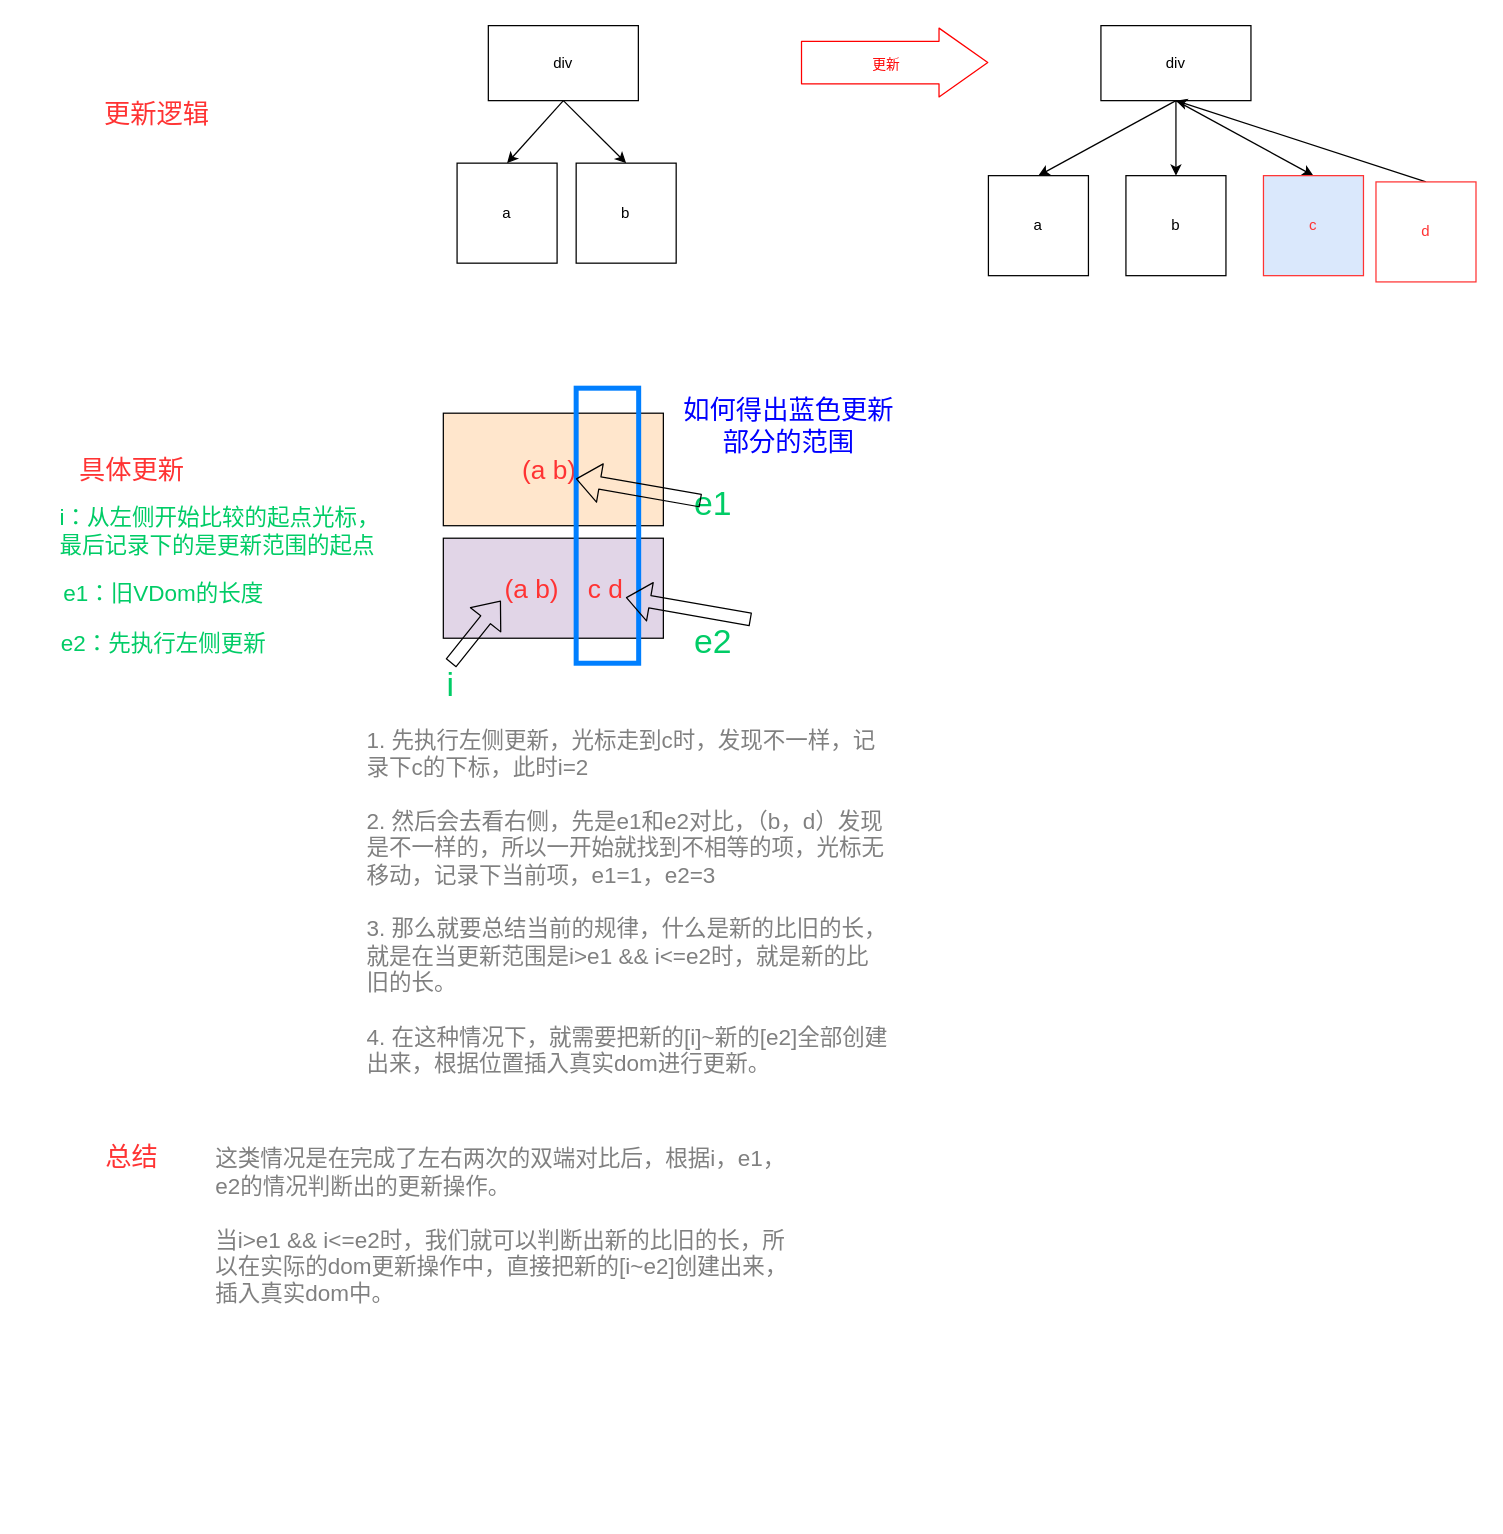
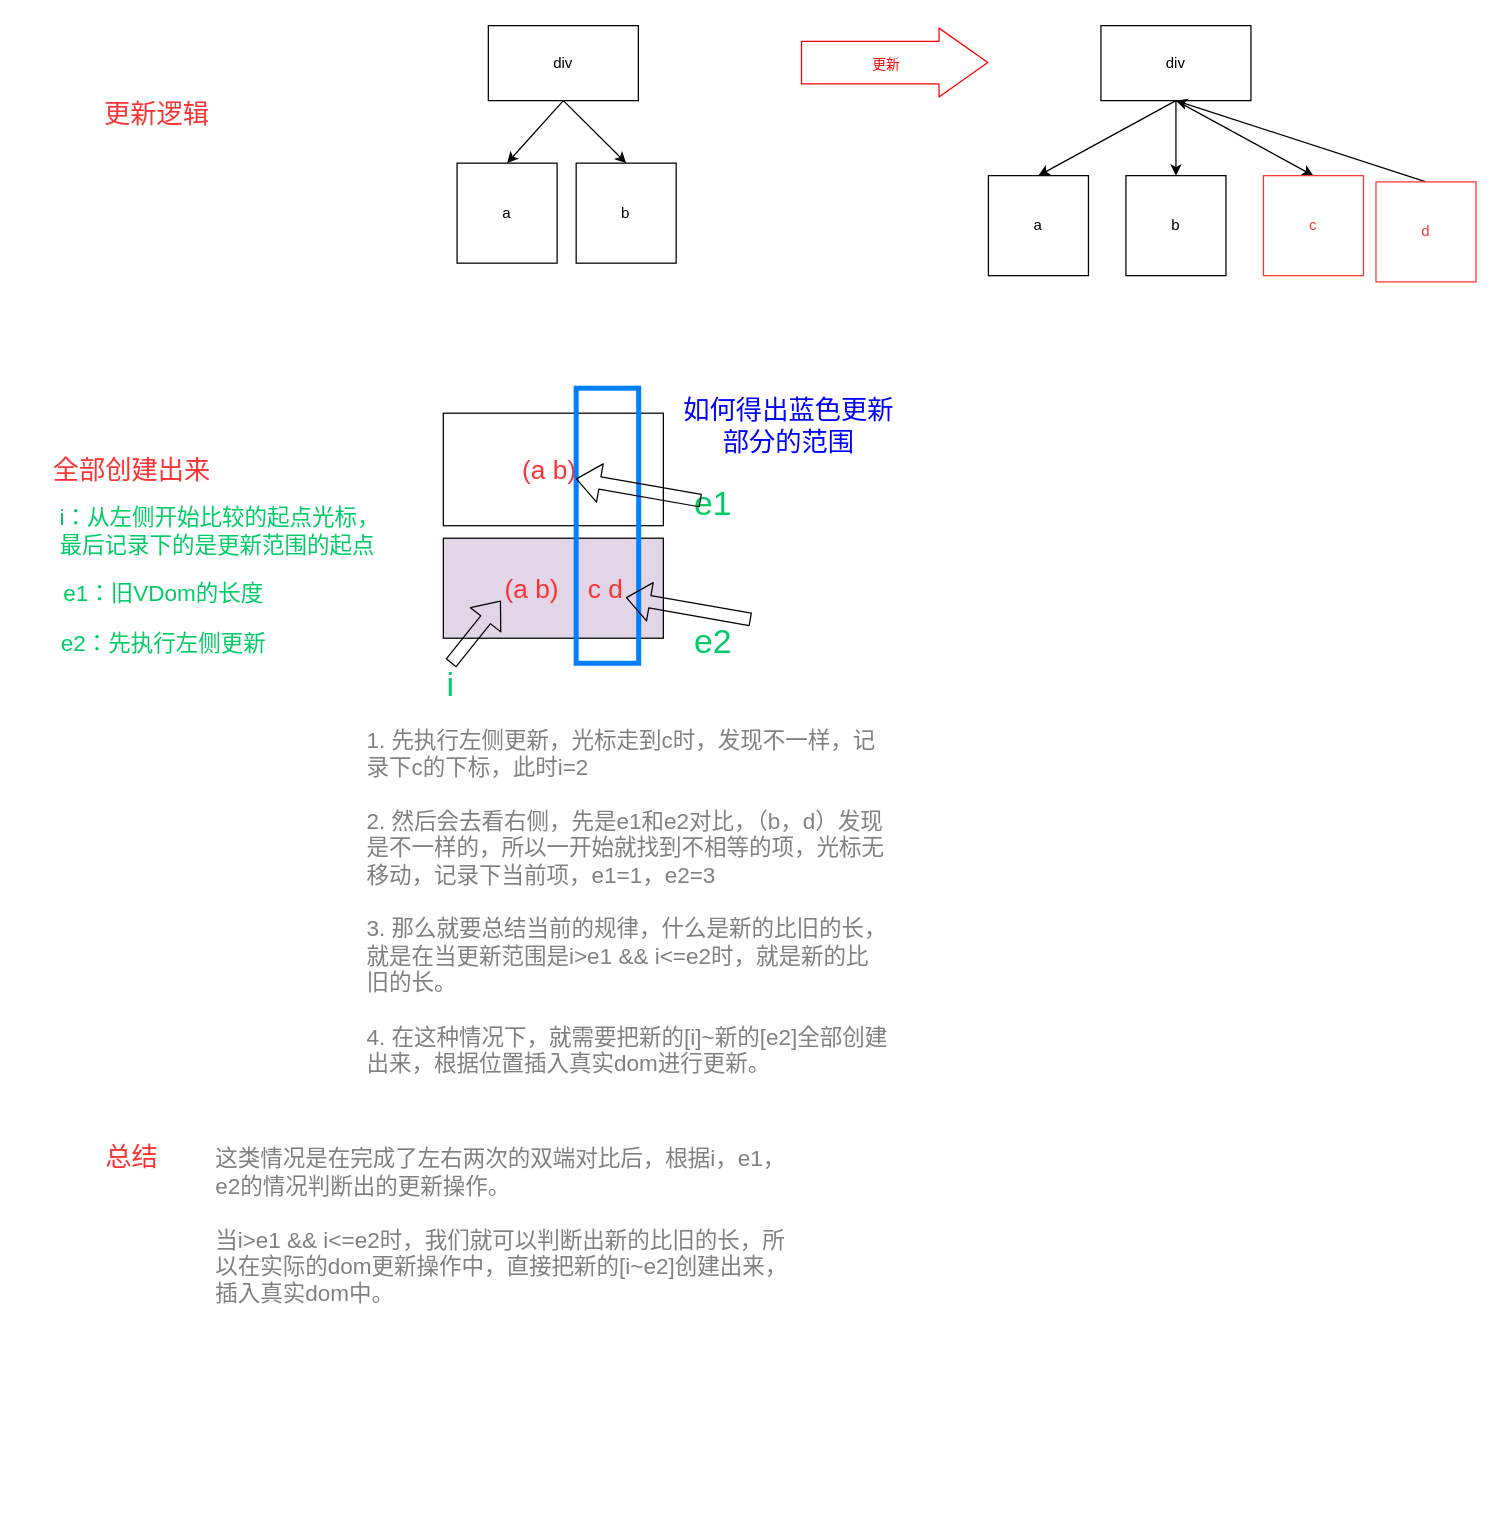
node "c": fillcolor #dae8fc -> #ffffff
node "具体更新": label "具体更新" -> "全部创建出来"
node "(a b)": fillcolor #ffe6cc -> #ffffff
